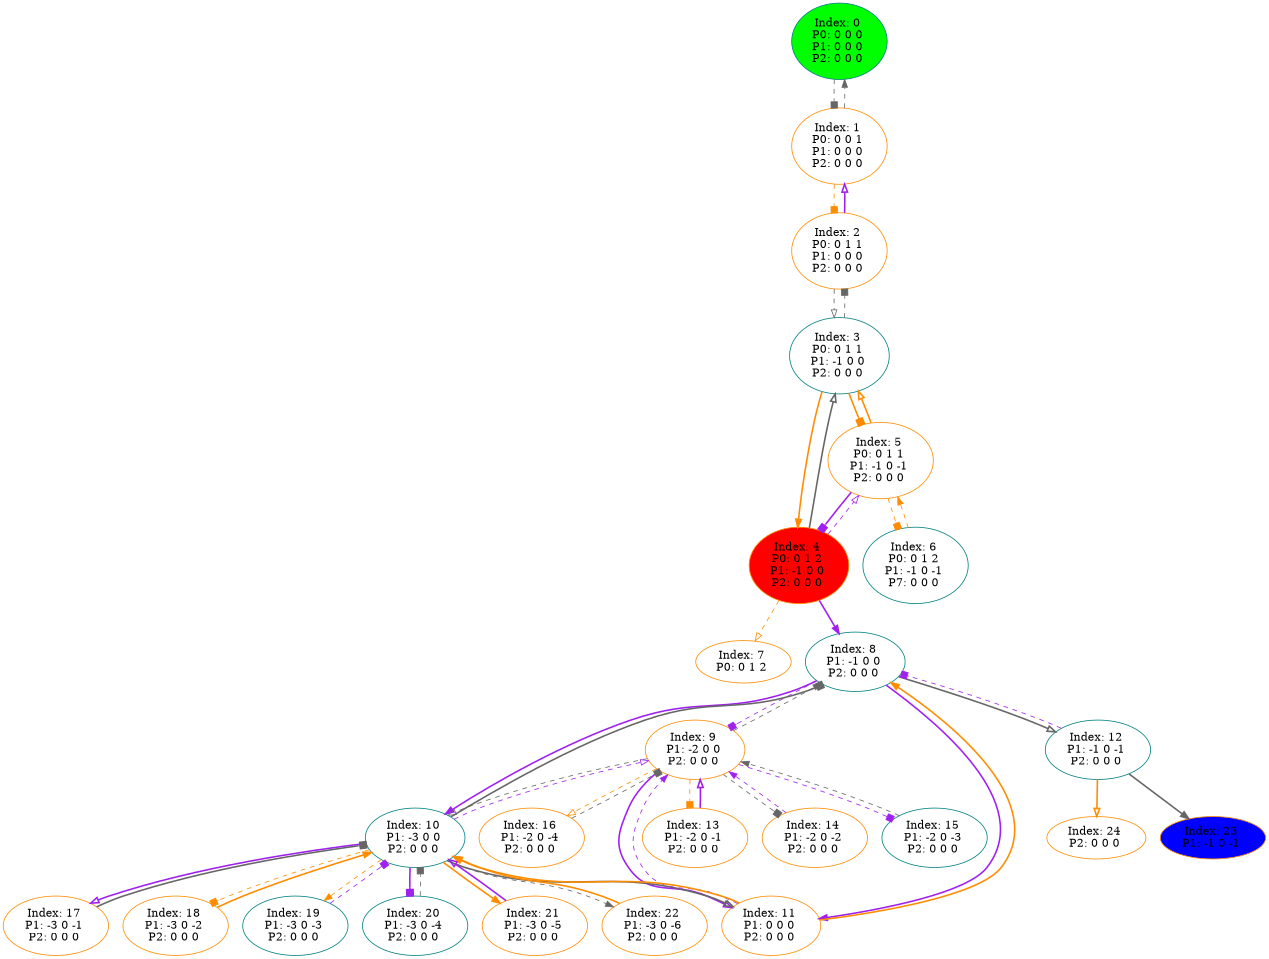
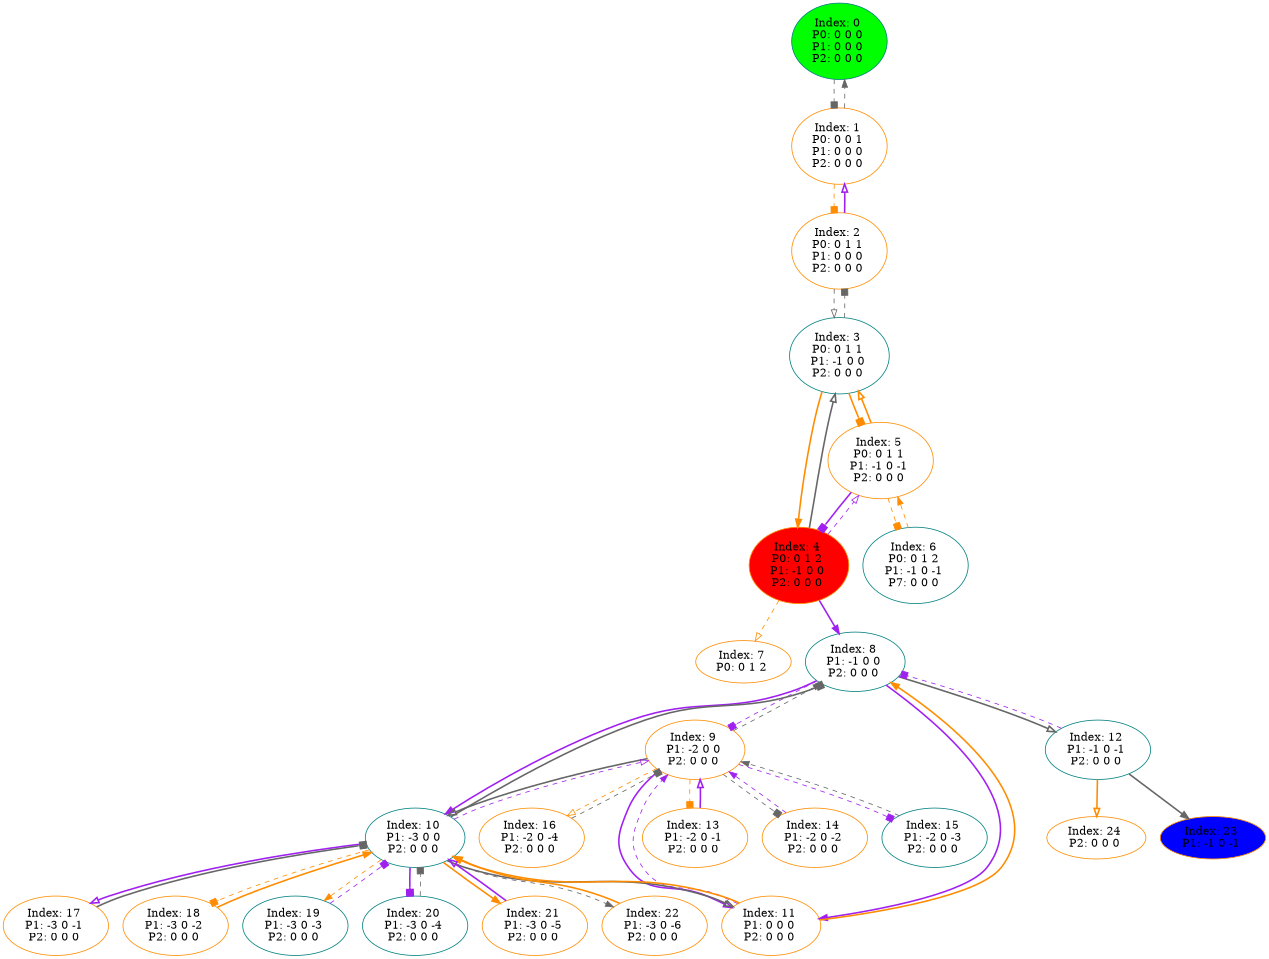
edge "Index: 9 P1: -2 0 0 P2: 0 0 0" -> "Index: 10 P1: -3 0 0 P2: 0 0 0": style dashed -> bold
